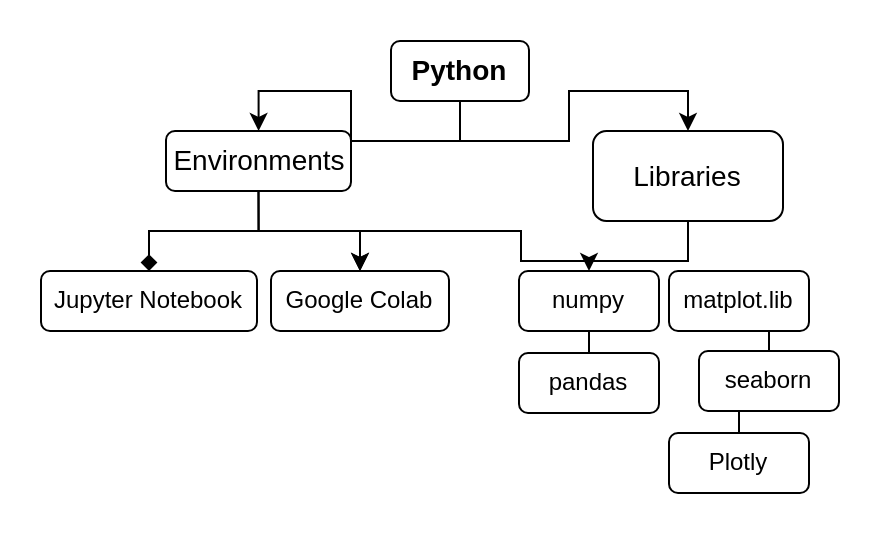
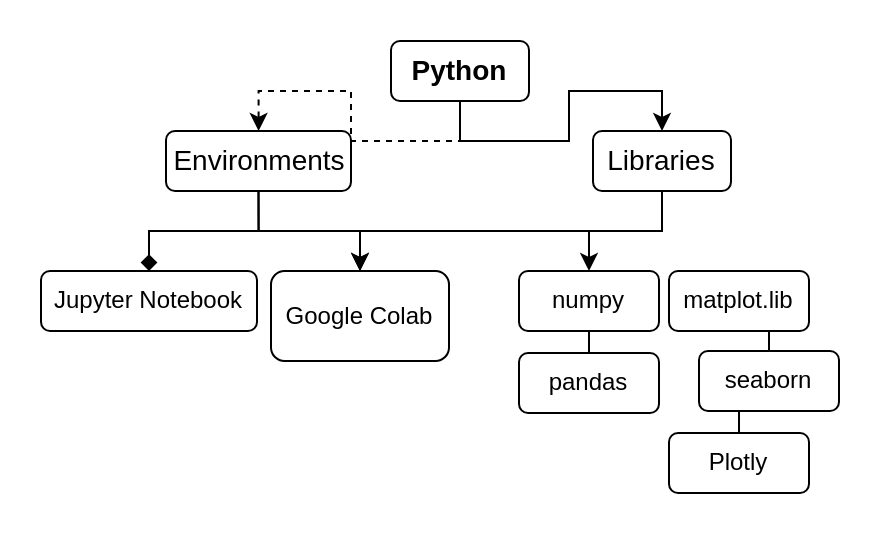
edge "Python" -> "Environments": style solid -> dashed
node "Libraries": size 190x90 -> 138x60
node "Google Colab": size 178x60 -> 178x90
